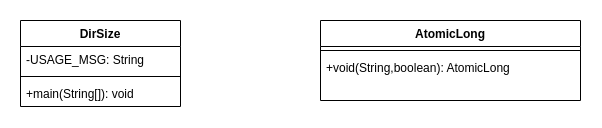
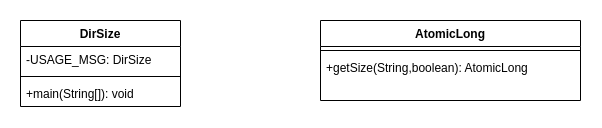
node "-USAGE_MSG: String": label "-USAGE_MSG: String" -> "-USAGE_MSG: DirSize"
node "+void(String,boolean): AtomicLong": label "+void(String,boolean): AtomicLong" -> "+getSize(String,boolean): AtomicLong"
